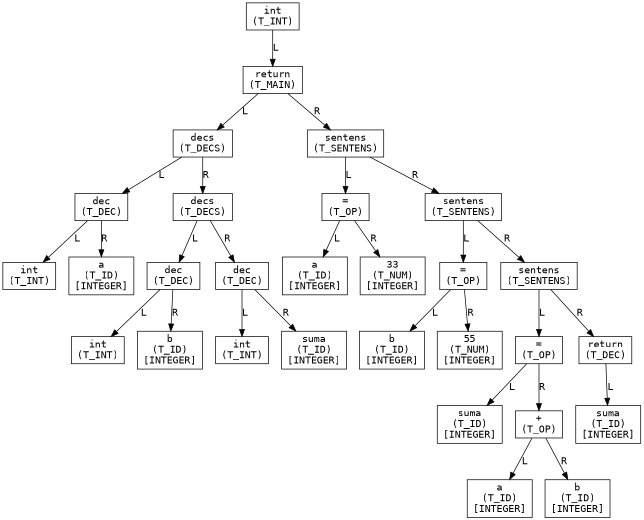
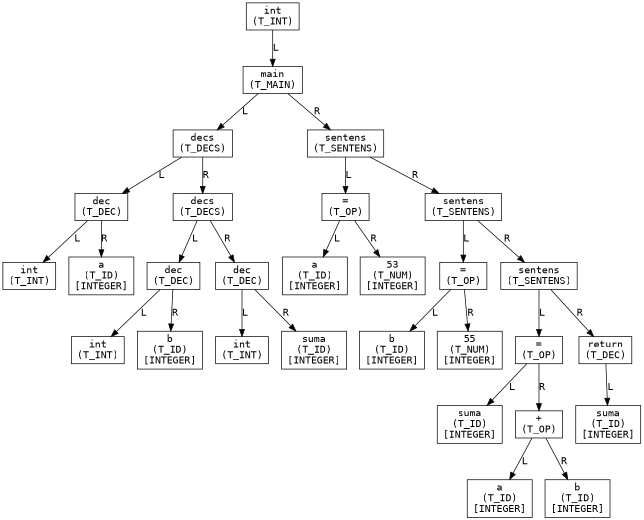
node "return (T_MAIN)": label "return (T_MAIN)" -> "main (T_MAIN)"
node "33 (T_NUM) [INTEGER]": label "33 (T_NUM) [INTEGER]" -> "53 (T_NUM) [INTEGER]"
